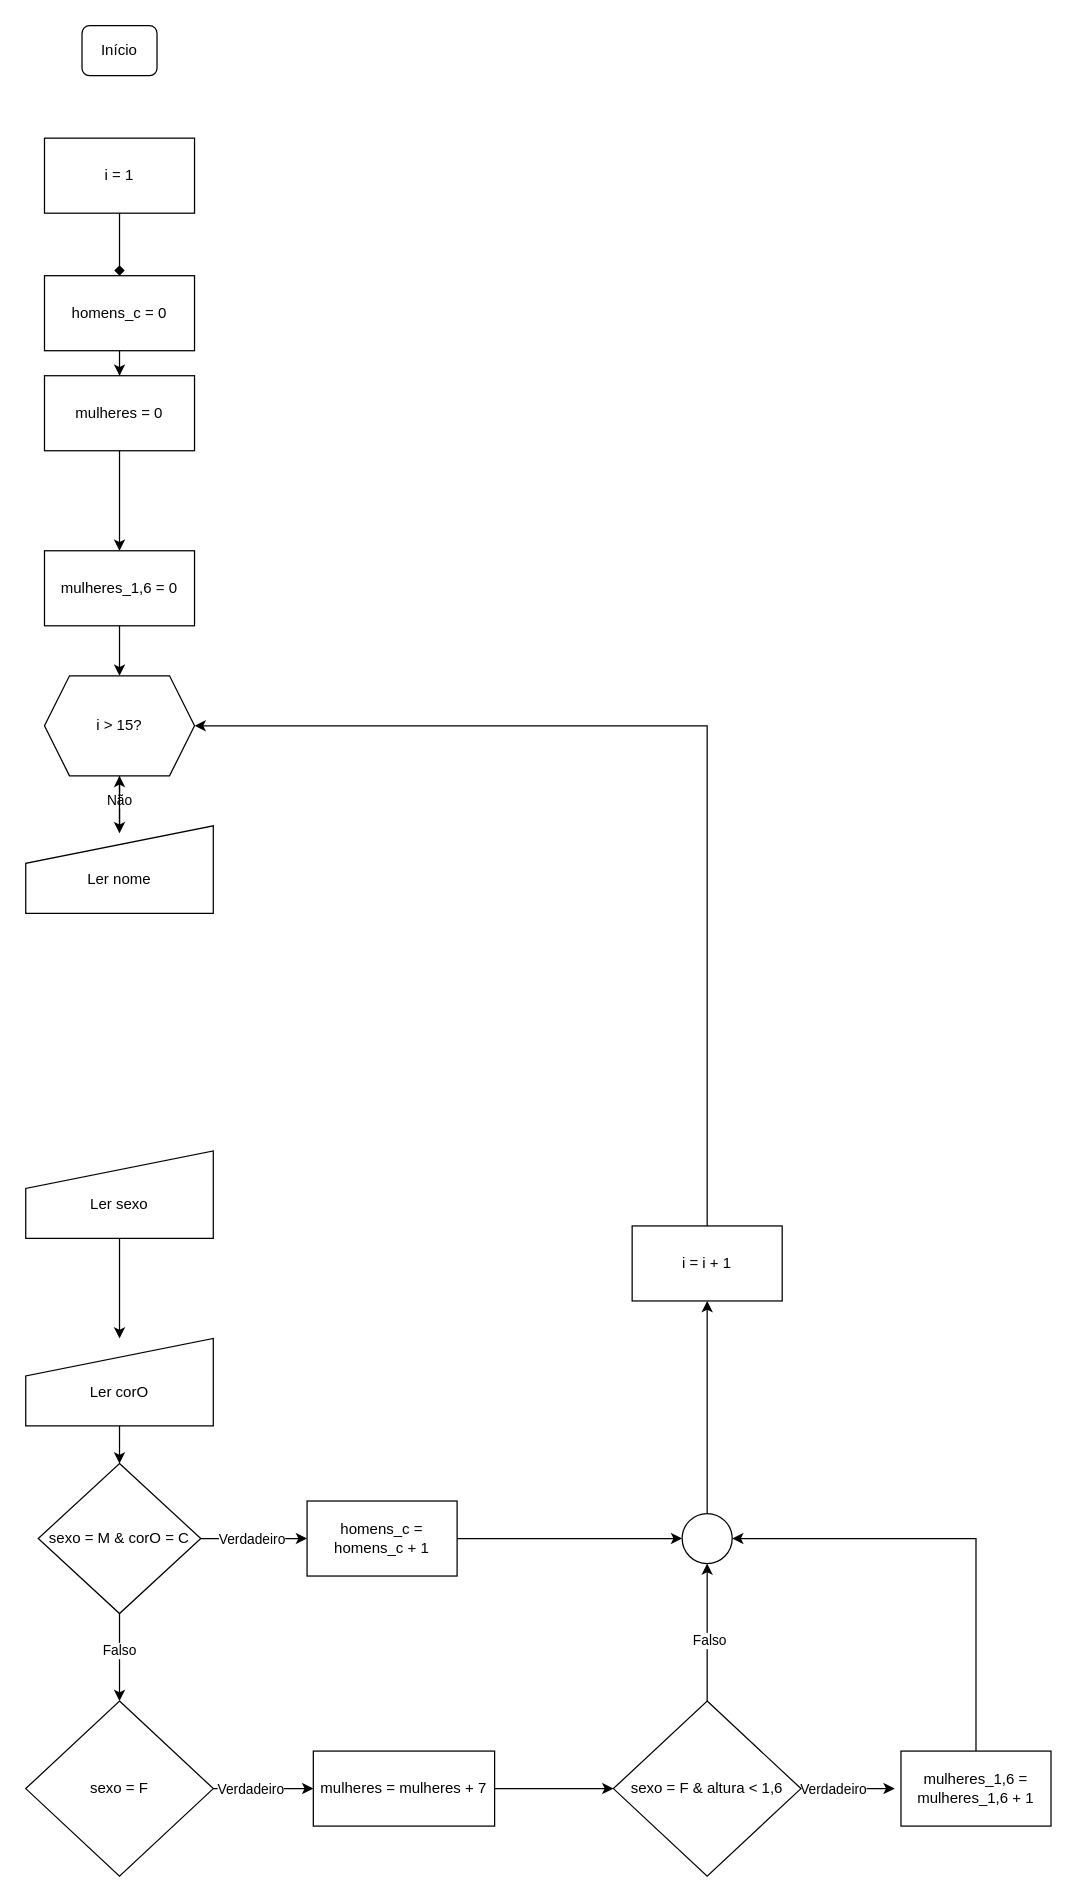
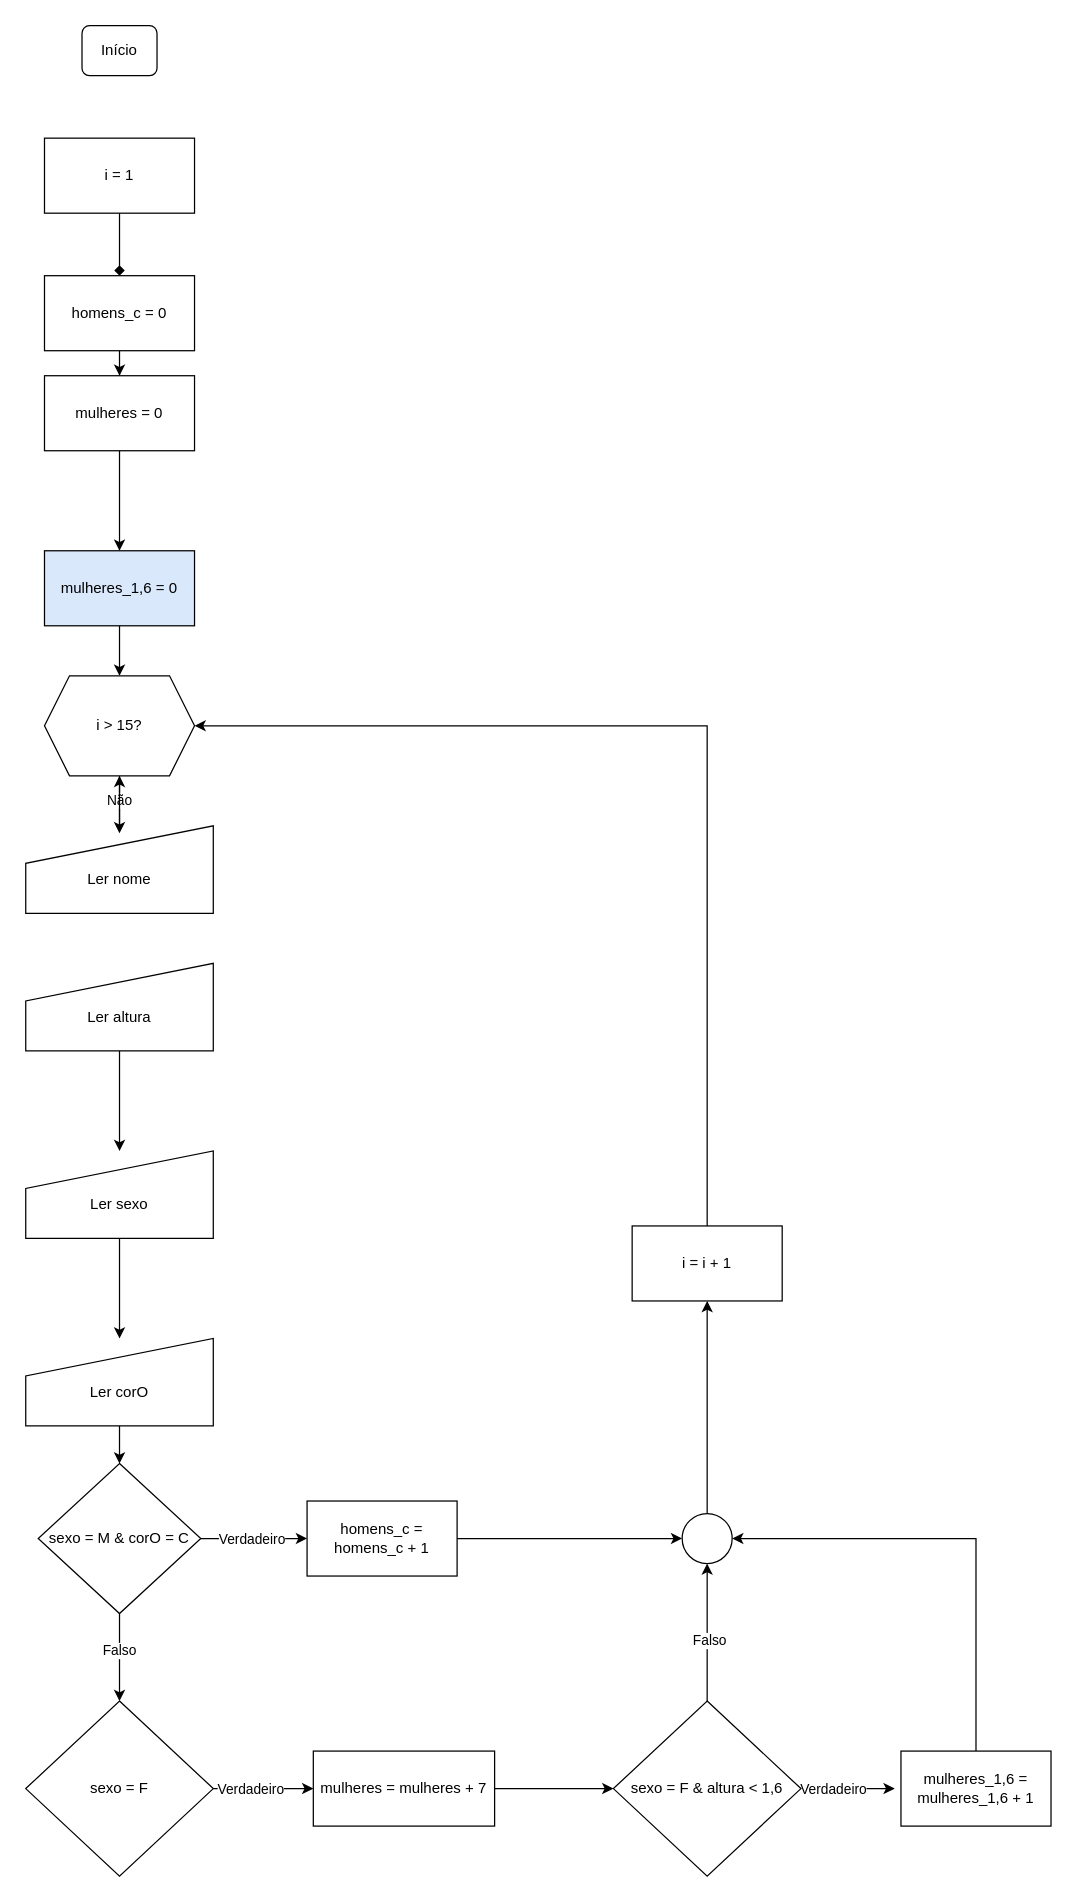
node "mulheres_1,6 = 0": fillcolor #ffffff -> #dae8fc
node "Ler altura": added
edge "Ler altura" -> "Ler sexo": added
